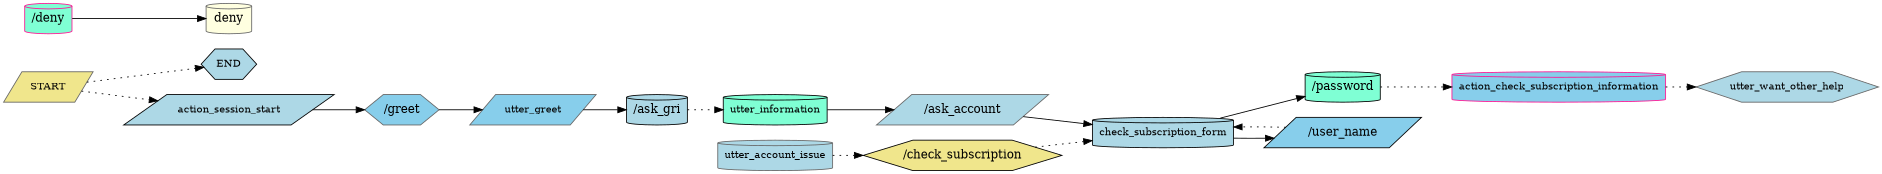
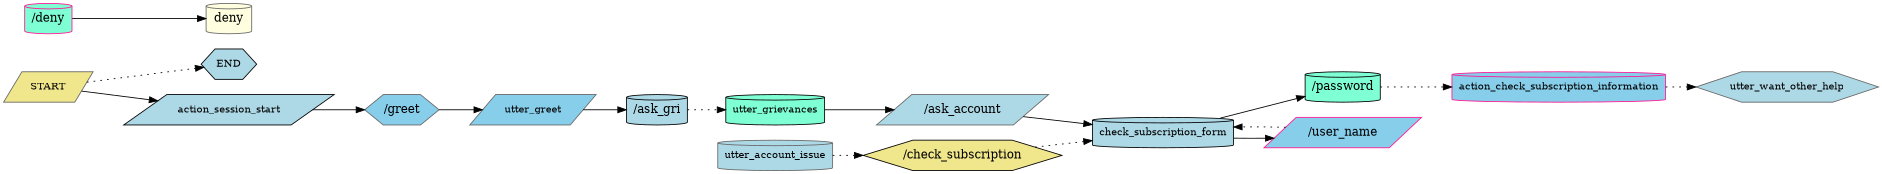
edge "START" -> "action_session_start": style dotted -> solid
node "utter_information": label "utter_information" -> "utter_grievances"
node "/user_name": color black -> deeppink
